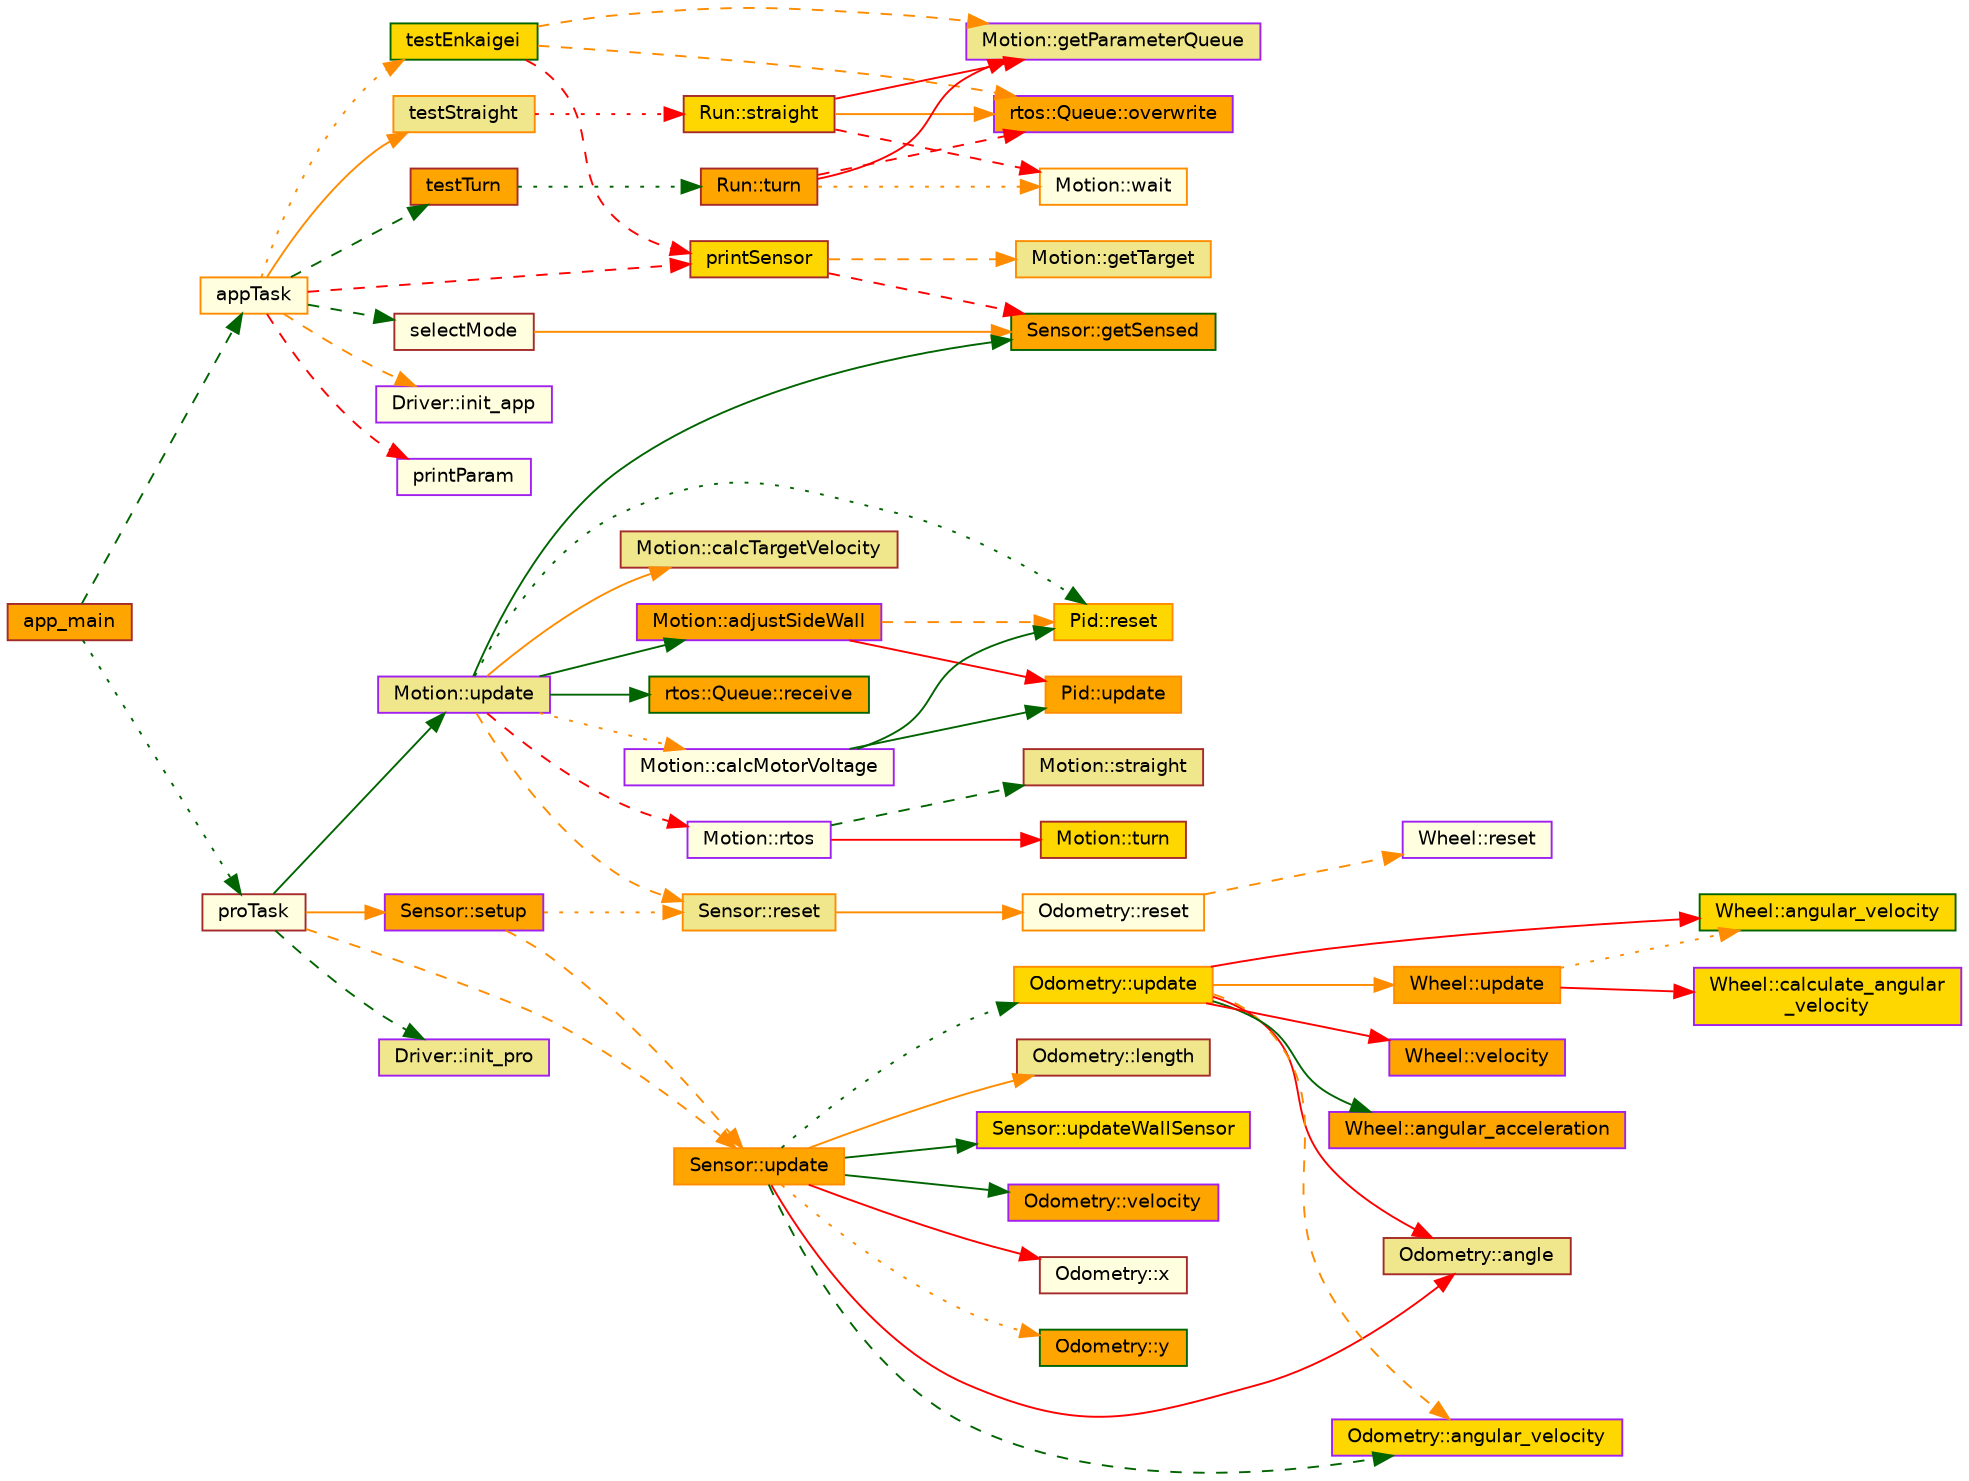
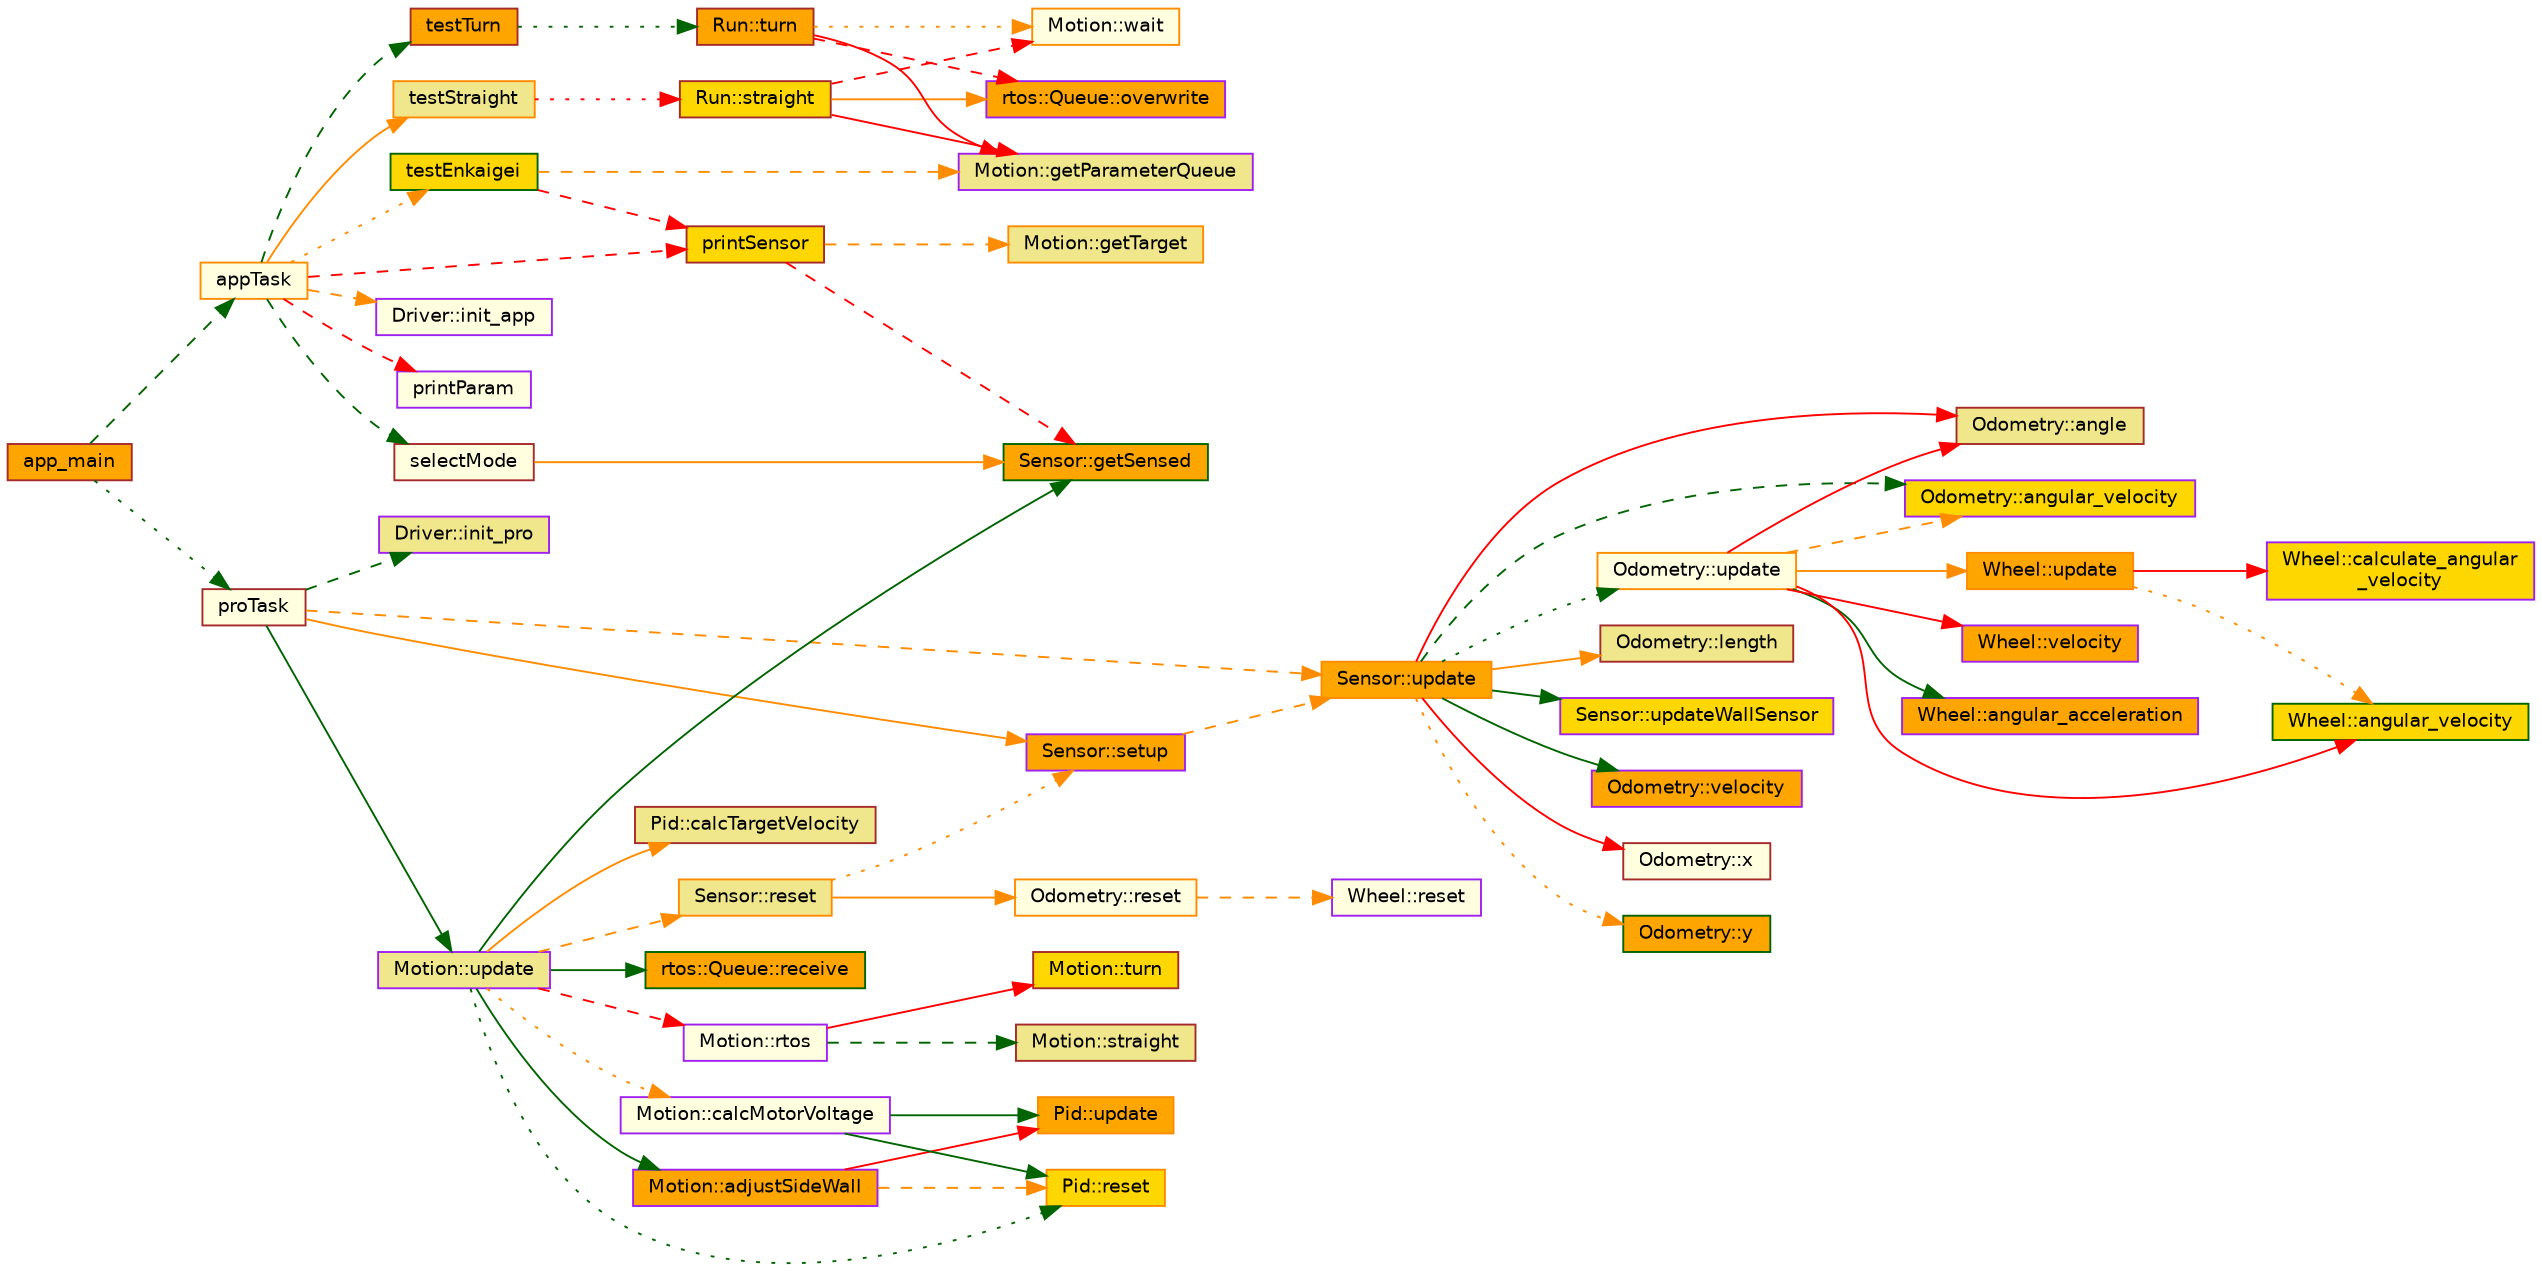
edge "testEnkaigei" -> "rtos::Queue::overwrite": removed
node "Motion::calcTargetVelocity": label "Motion::calcTargetVelocity" -> "Pid::calcTargetVelocity"
edge "Sensor::setup" -> "Sensor::reset": reversed
node "Odometry::update": fillcolor gold -> lightyellow
